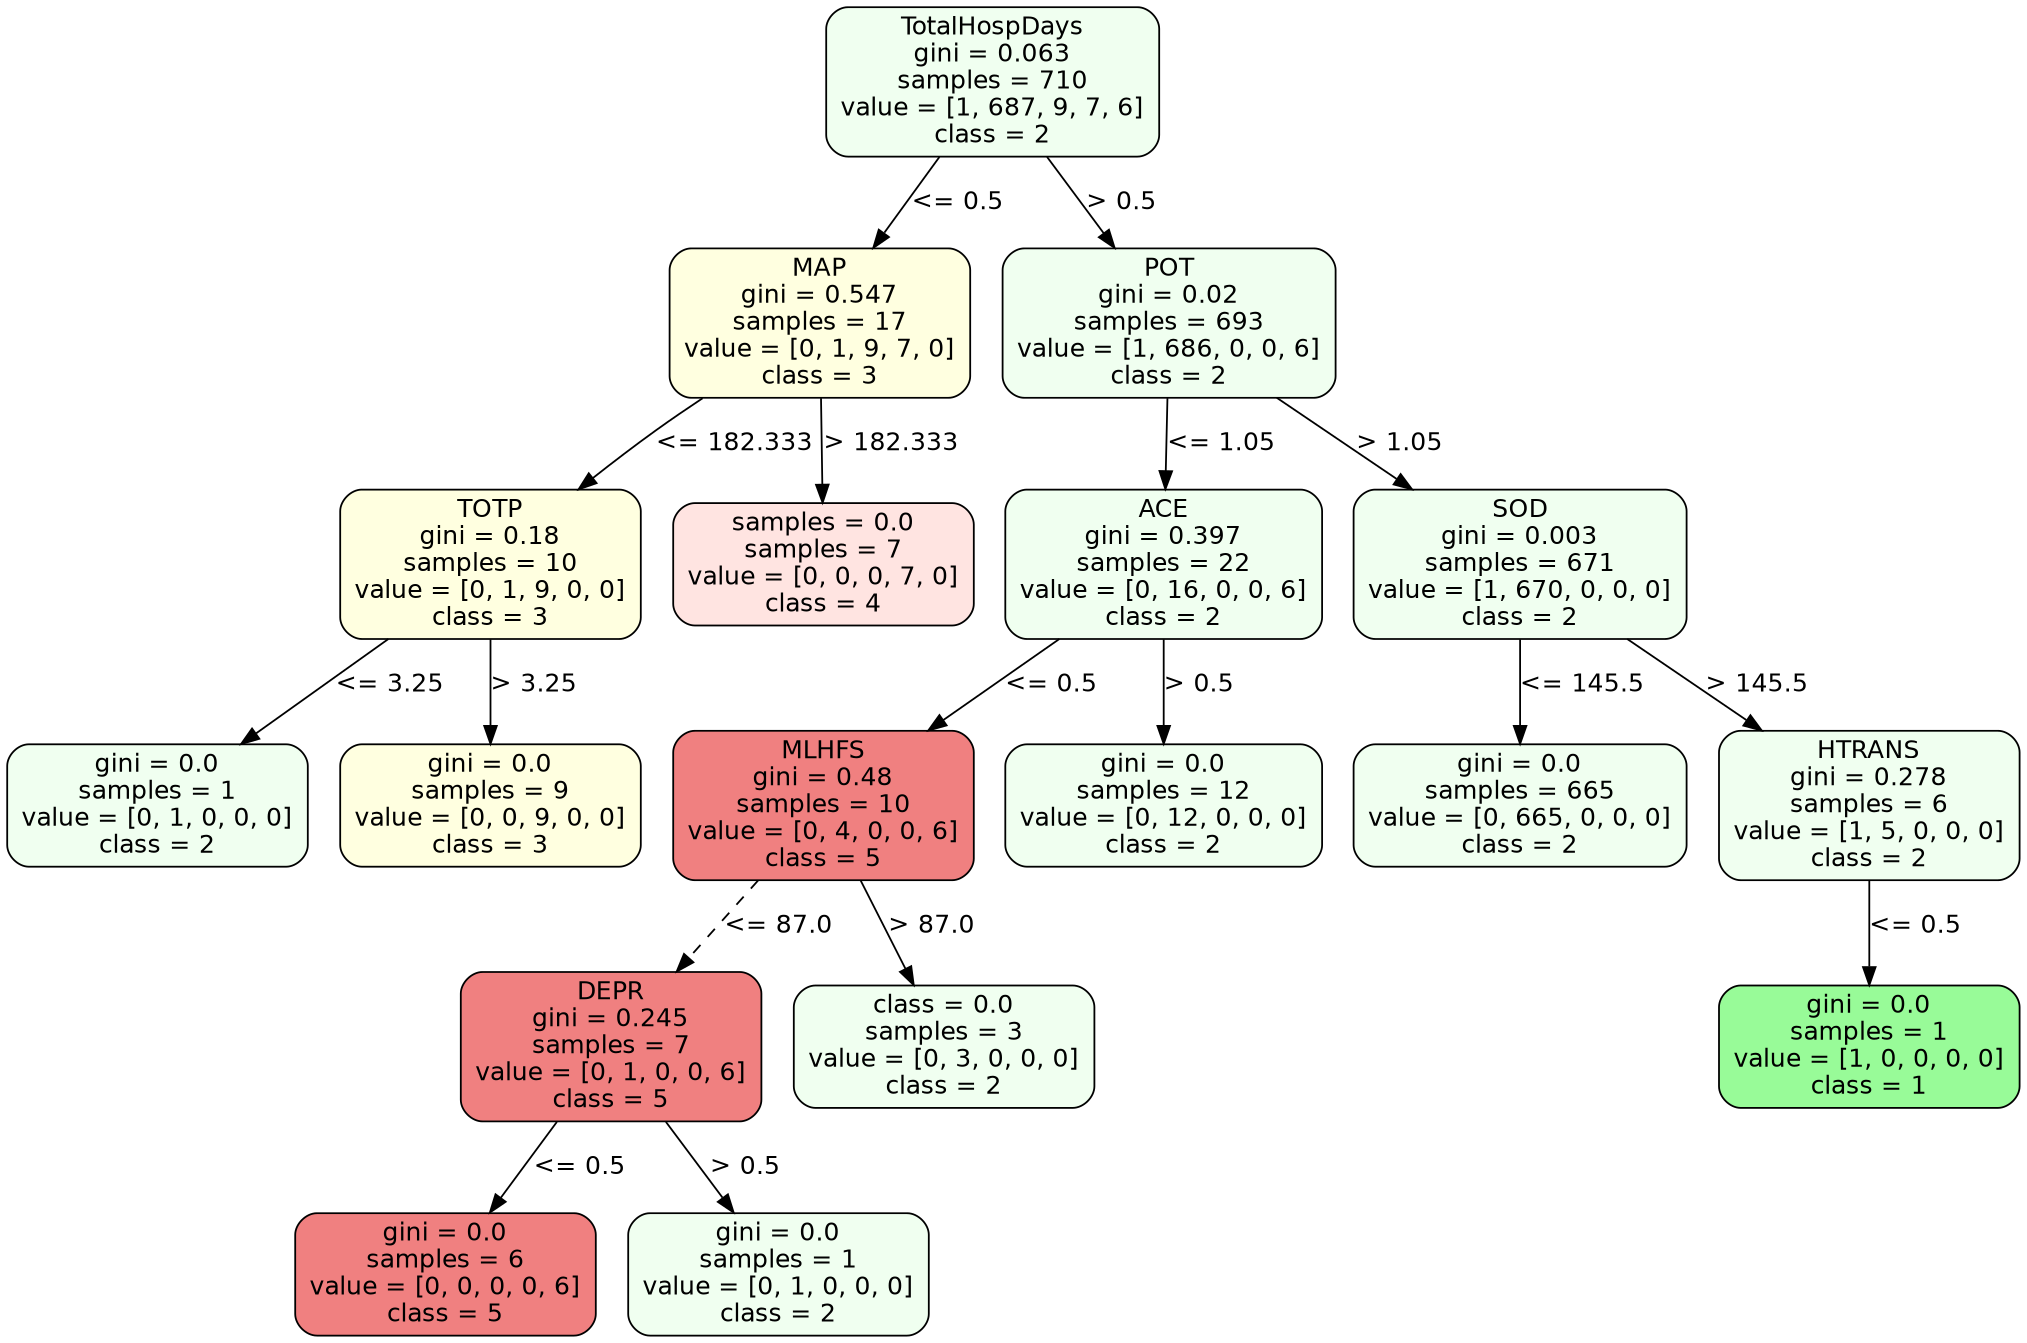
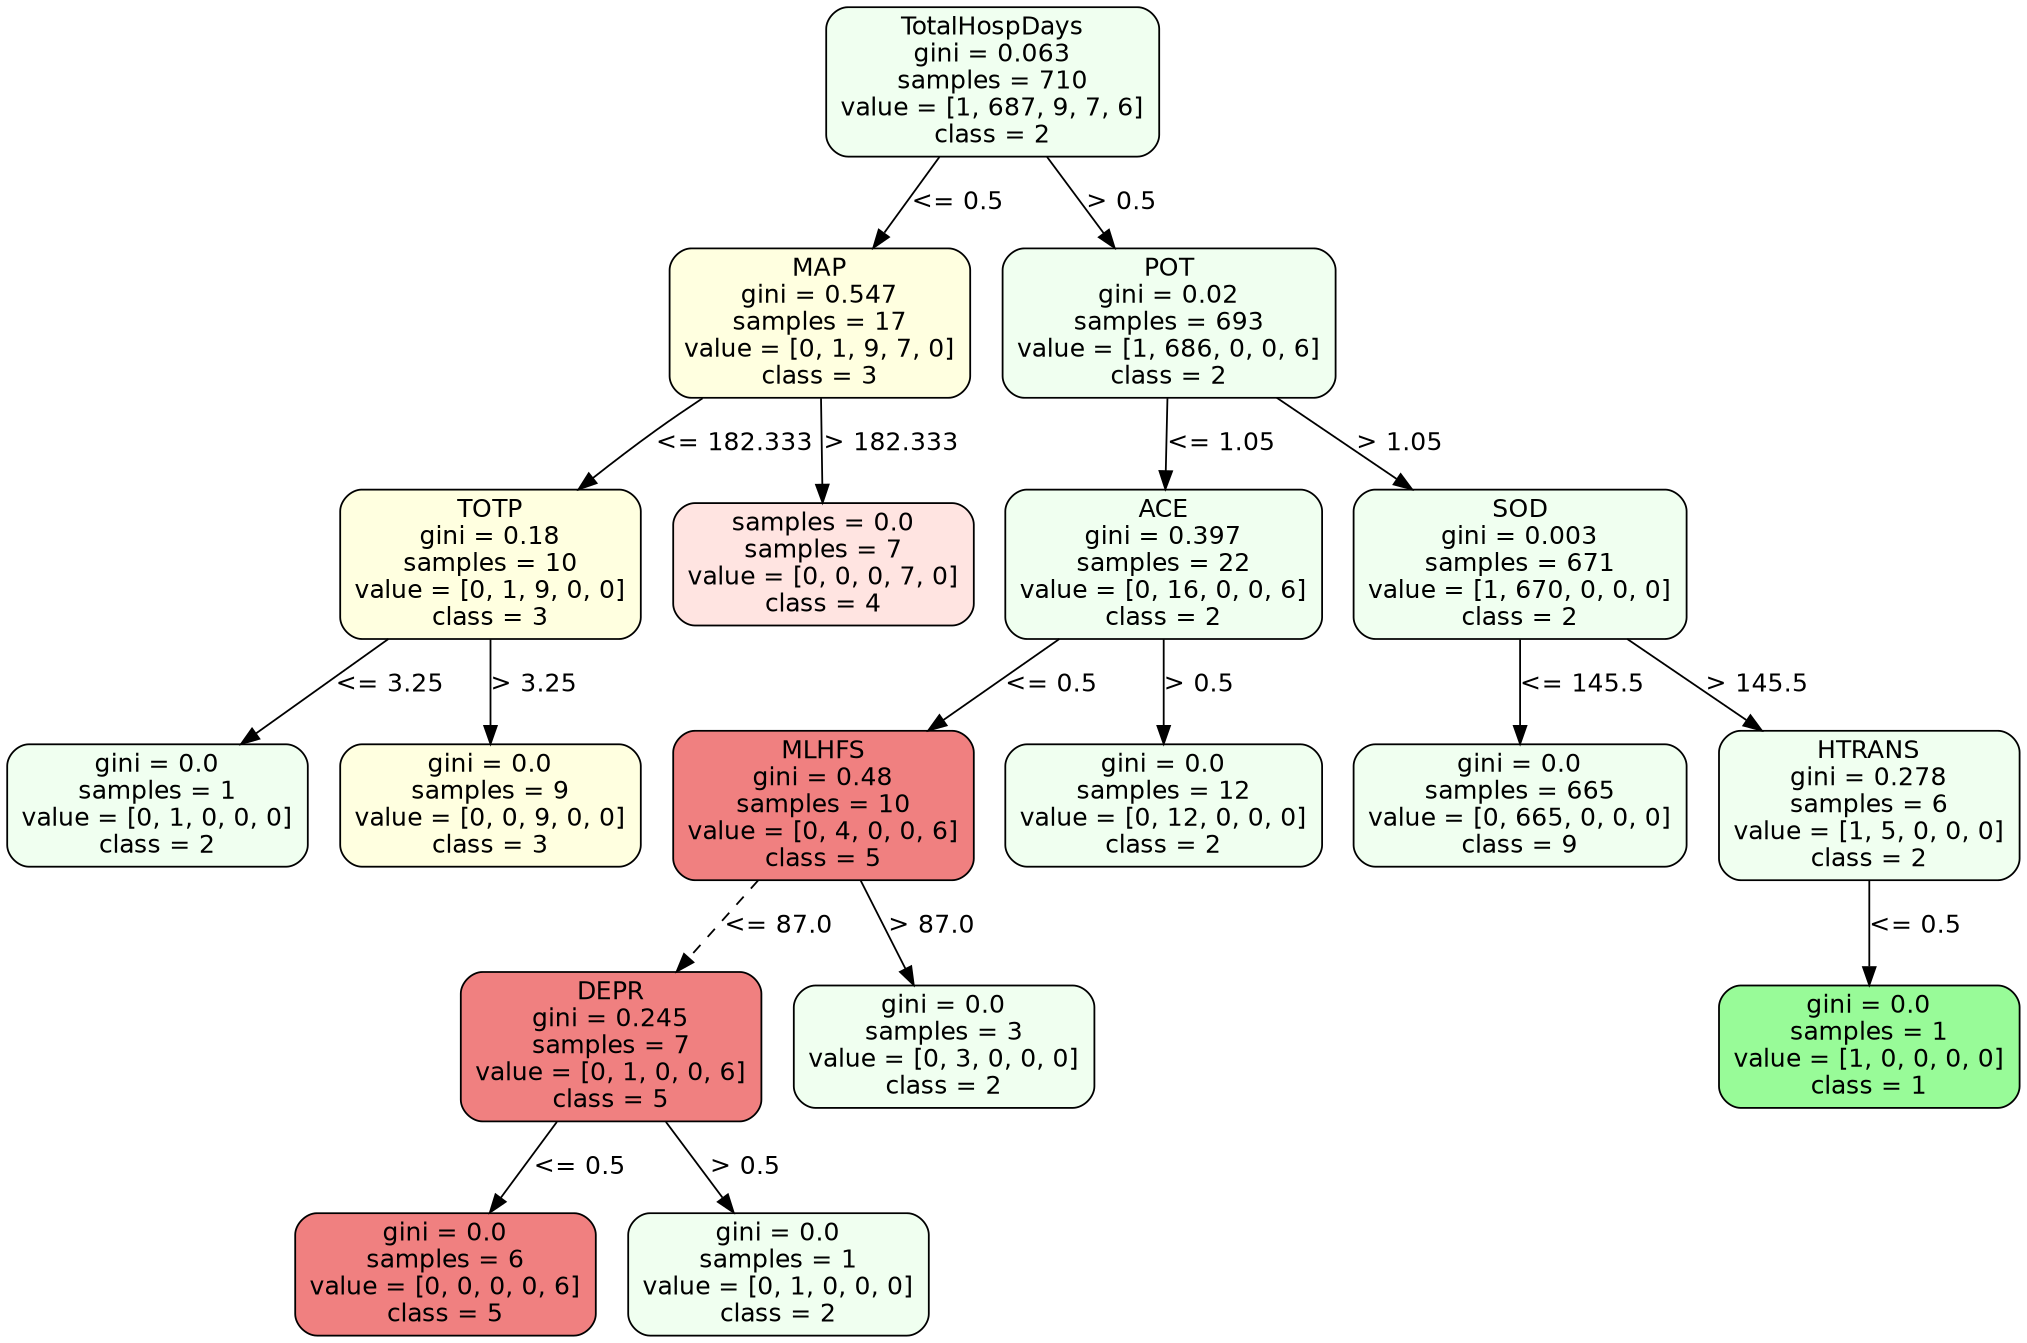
node "gini = 0.0 samples = 665 value = [0, 665, 0, 0, 0] class = 2": label "gini = 0.0 samples = 665 value = [0, 665, 0, 0, 0] class = 2" -> "gini = 0.0 samples = 665 value = [0, 665, 0, 0, 0] class = 9"
node "class = 0.0 samples = 3 value = [0, 3, 0, 0, 0] class = 2": label "class = 0.0 samples = 3 value = [0, 3, 0, 0, 0] class = 2" -> "gini = 0.0 samples = 3 value = [0, 3, 0, 0, 0] class = 2"
